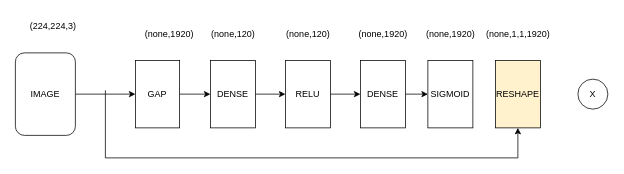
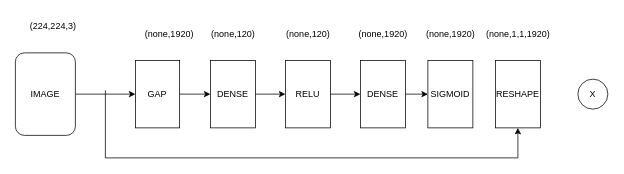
node "RESHAPE": fillcolor #fff2cc -> #ffffff
